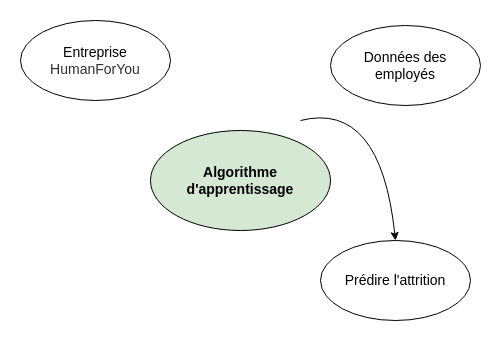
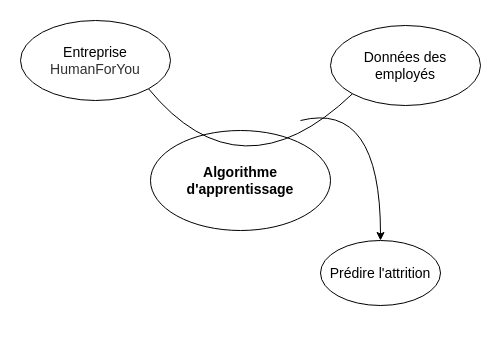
edge "Entreprise HumanForYou" -- "Données des employés": added
node "Algorithmed'apprentissage": fillcolor #d5e8d4 -> #ffffff
node "Prédire l'attrition": size 150x80 -> 120x65
